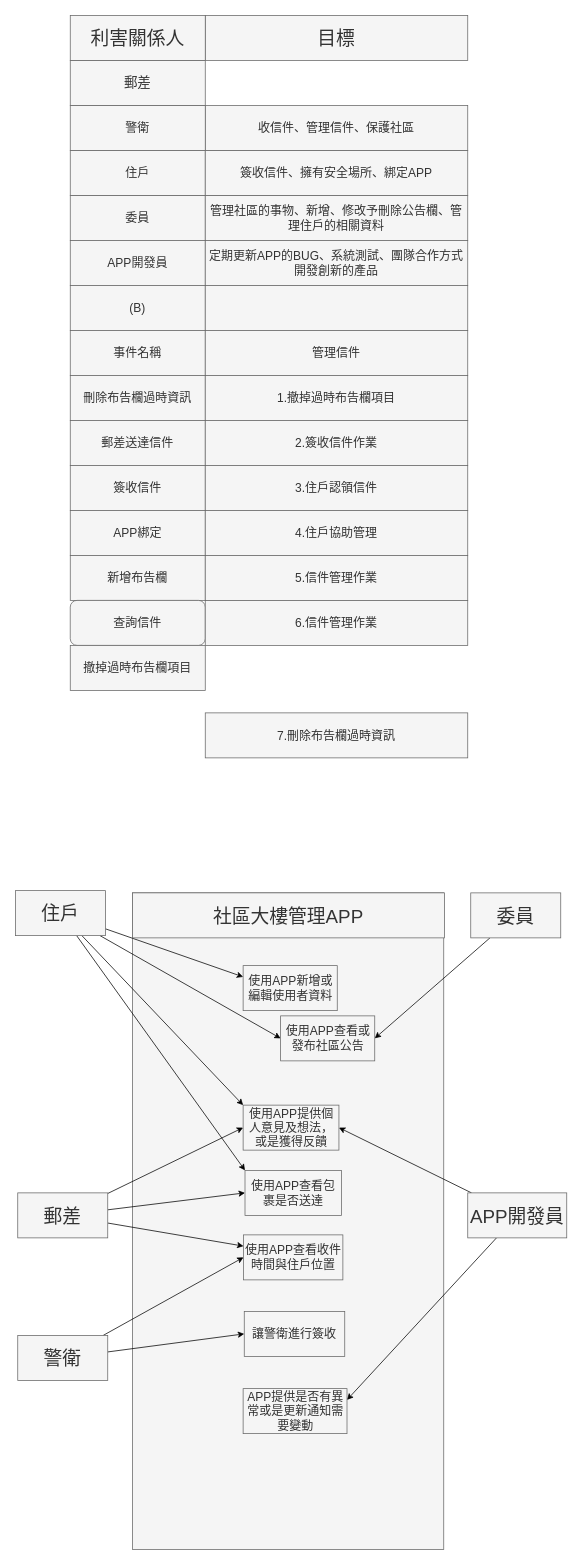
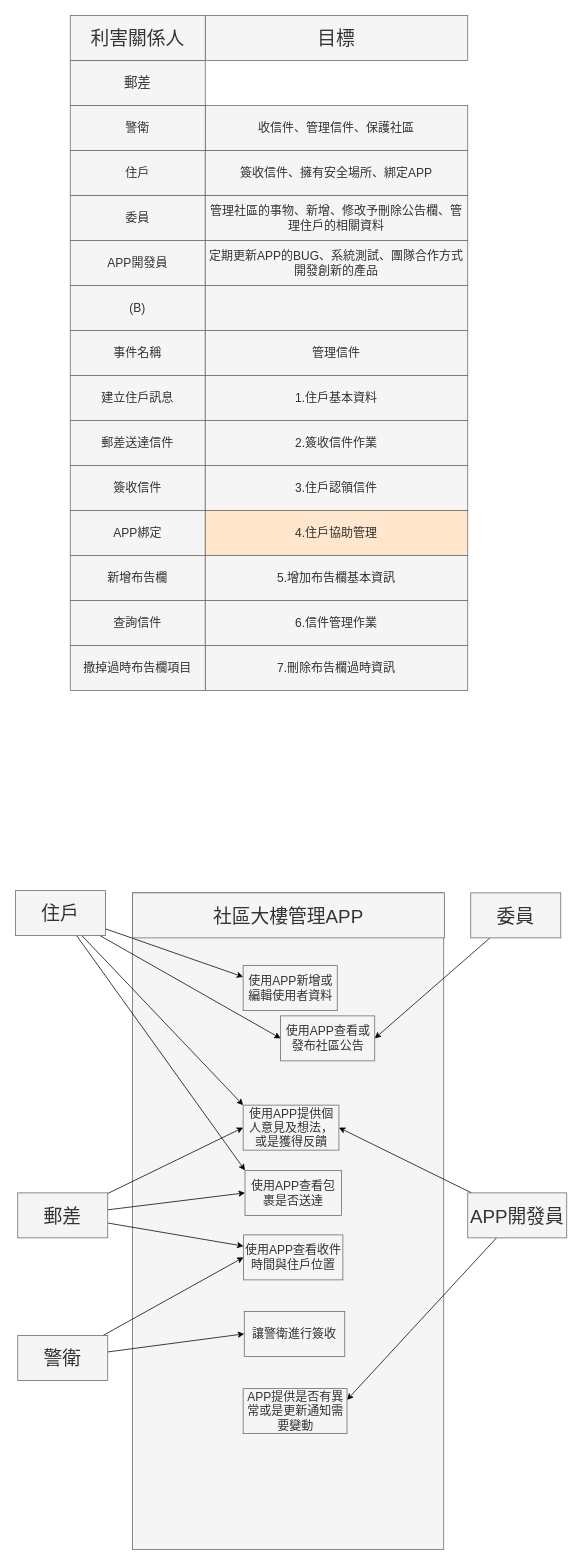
node "刪除布告欄過時資訊": label "刪除布告欄過時資訊" -> "建立住戶訊息"
node "1.撤掉過時布告欄項目": label "1.撤掉過時布告欄項目" -> "1.住戶基本資料"
node "4.住戶協助管理": fillcolor #f5f5f5 -> #ffe6cc
node "5.信件管理作業": label "5.信件管理作業" -> "5.增加布告欄基本資訊"
node "查詢信件": shape rounded rectangle -> rectangle
node "7.刪除布告欄過時資訊": moved (336, 735) -> (336, 668)
